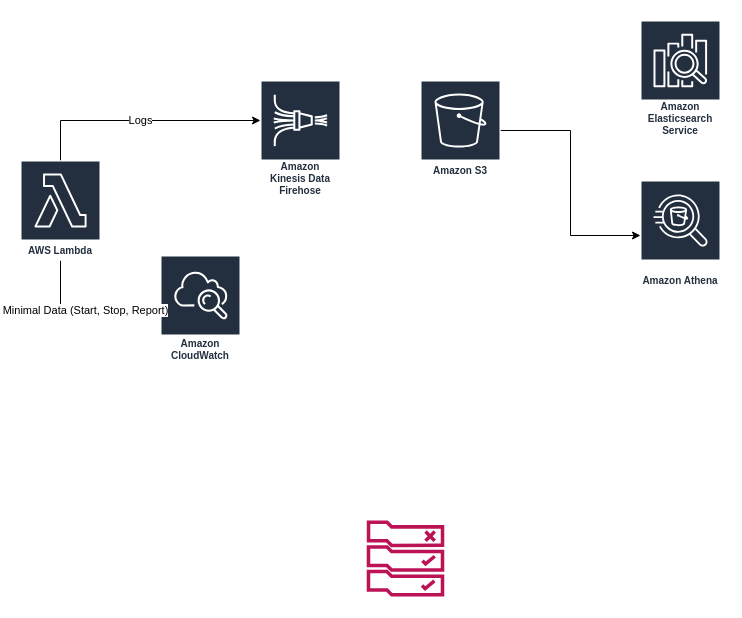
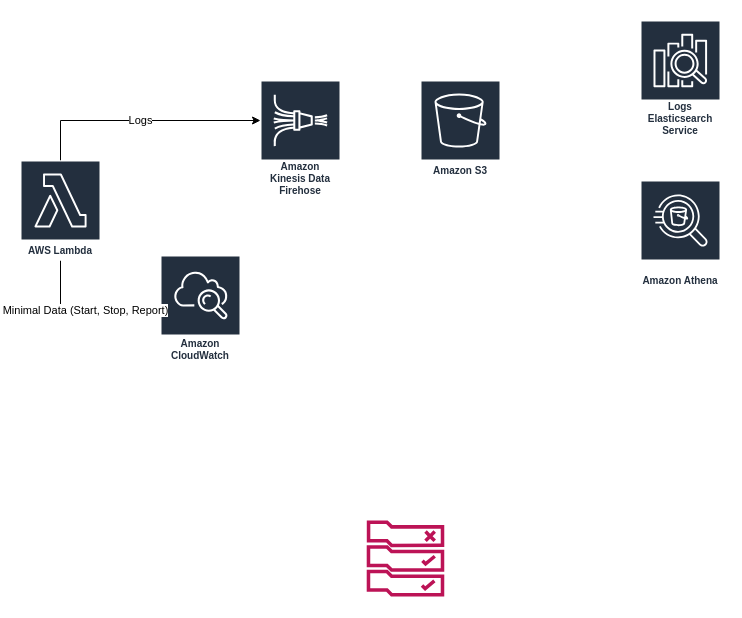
node "Amazon Elasticsearch Service": label "Amazon Elasticsearch Service" -> "Logs Elasticsearch Service"
edge "Amazon S3" -> "Amazon Athena": removed
